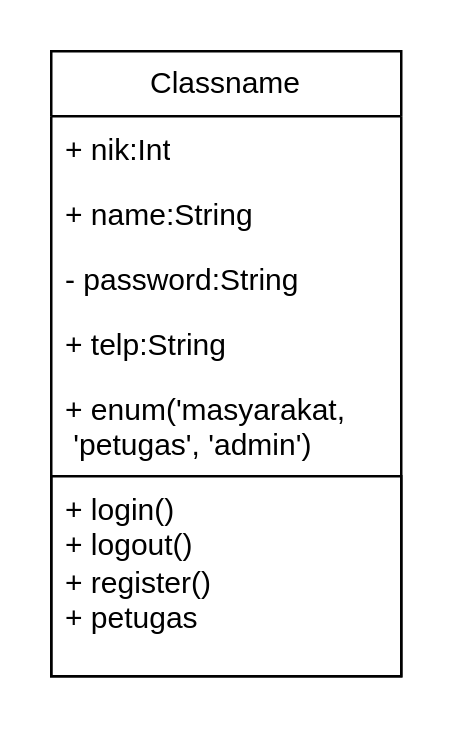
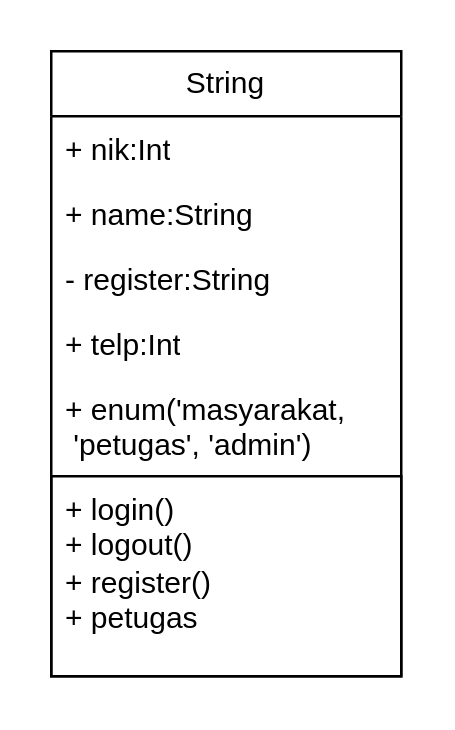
node "Classname": label "Classname" -> "String"
node "- password:String": label "- password:String" -> "- register:String"
node "+ telp:String": label "+ telp:String" -> "+ telp:Int"
